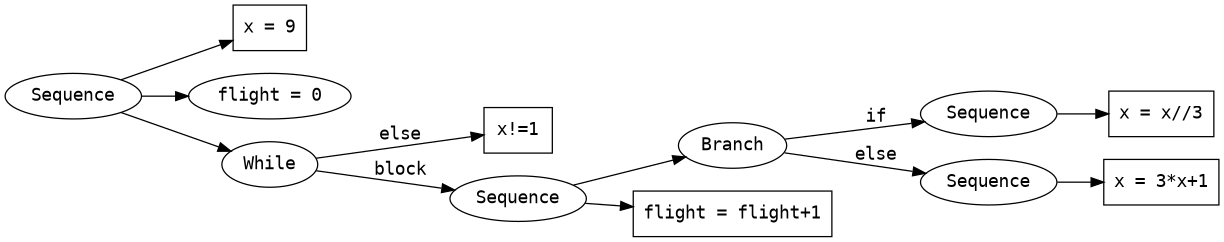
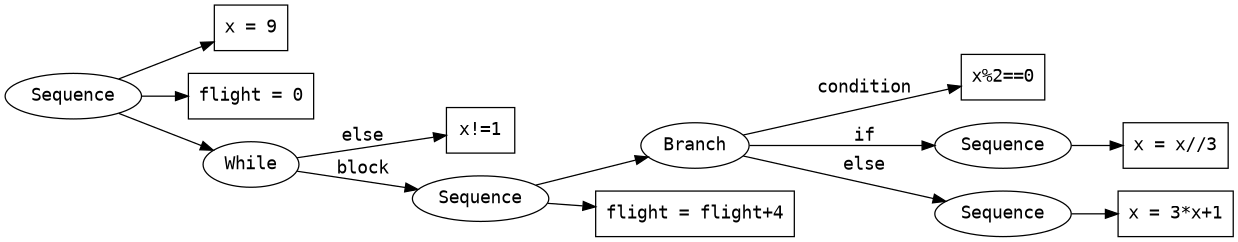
node "x%2==0": added
node "flight = 0": shape ellipse -> box
node "flight = flight+1": label "flight = flight+1" -> "flight = flight+4"
